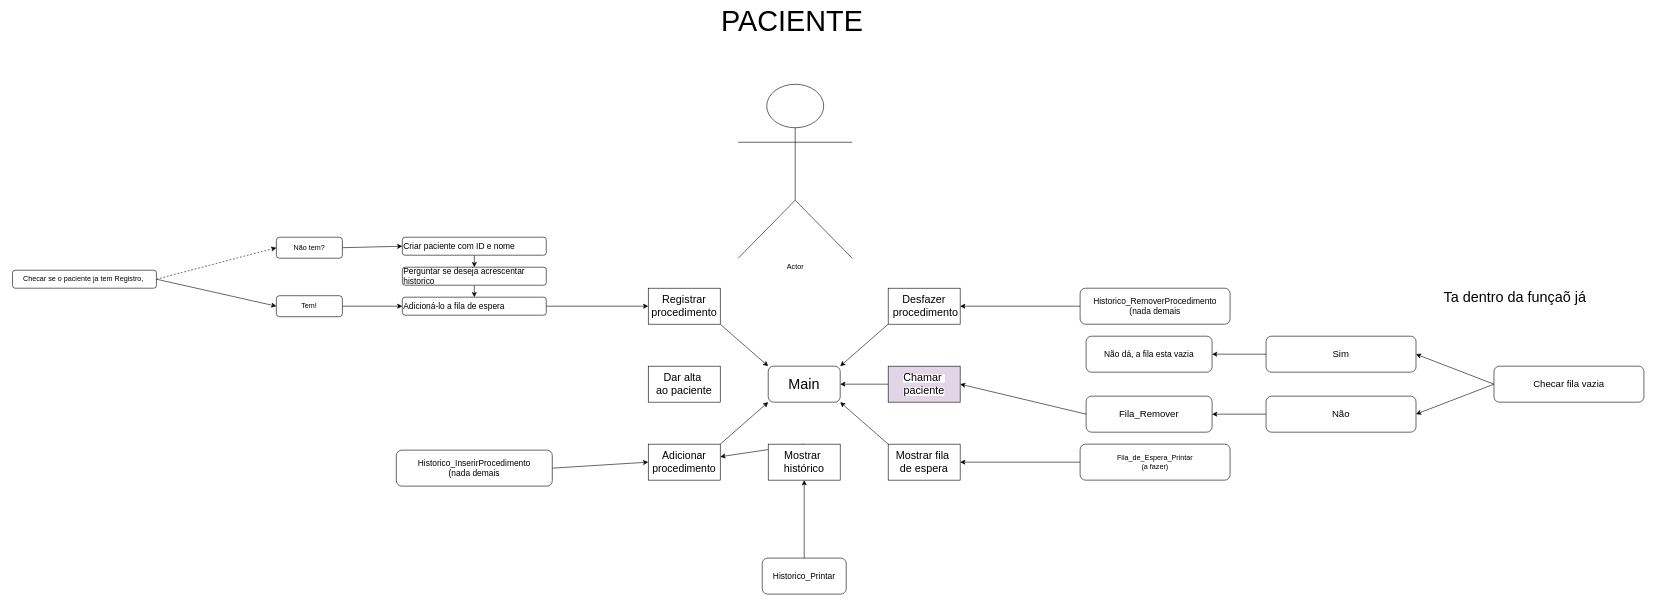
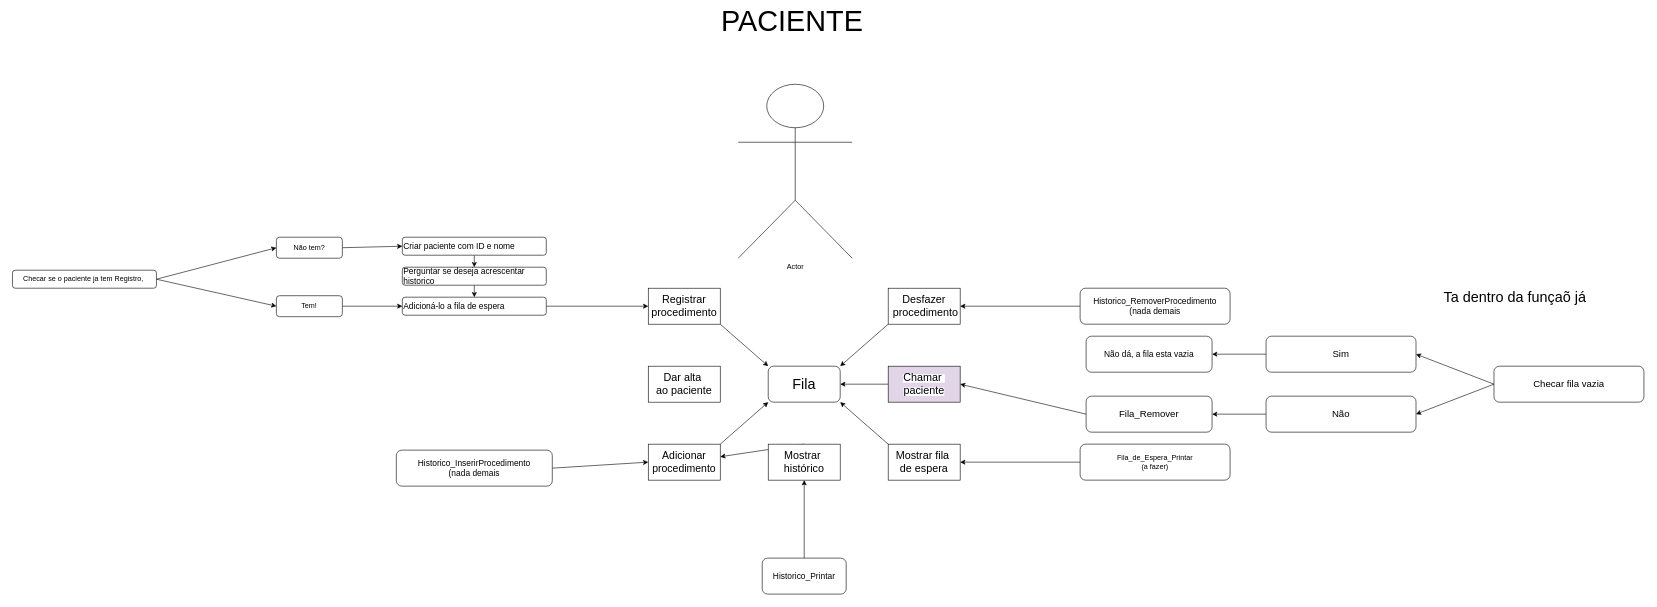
edge "Checar se o paciente ja tem Registro," -> "Não tem?": style dashed -> solid
node "Main": label "Main" -> "Fila"
